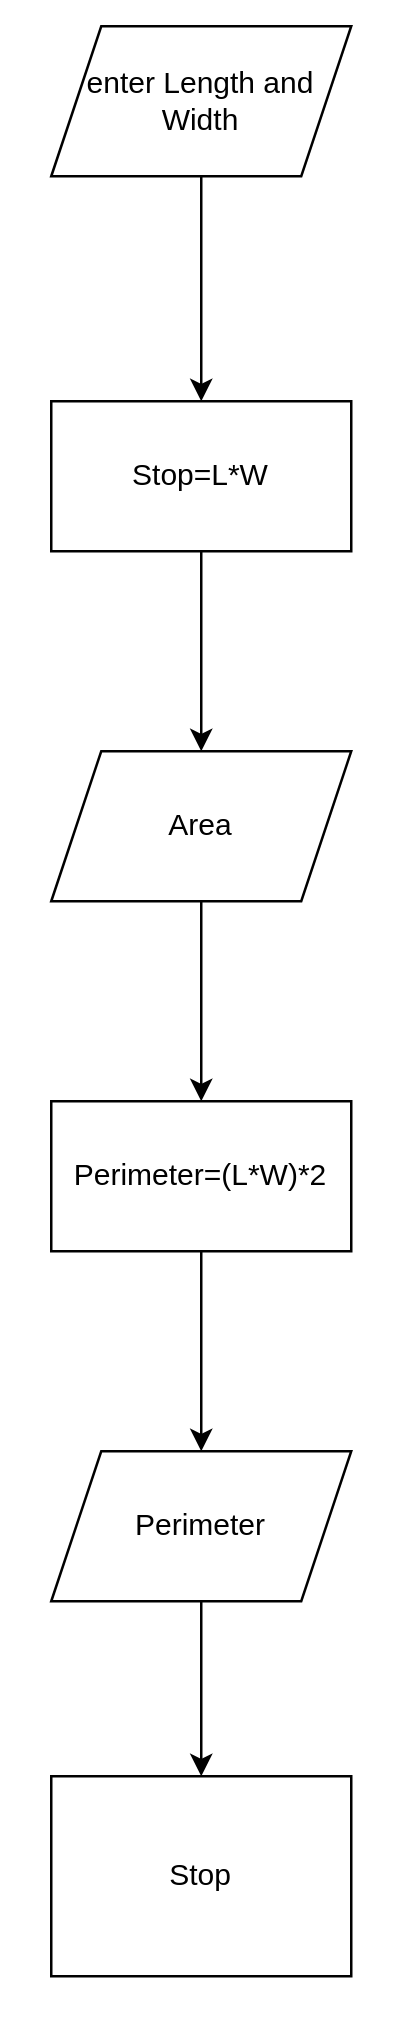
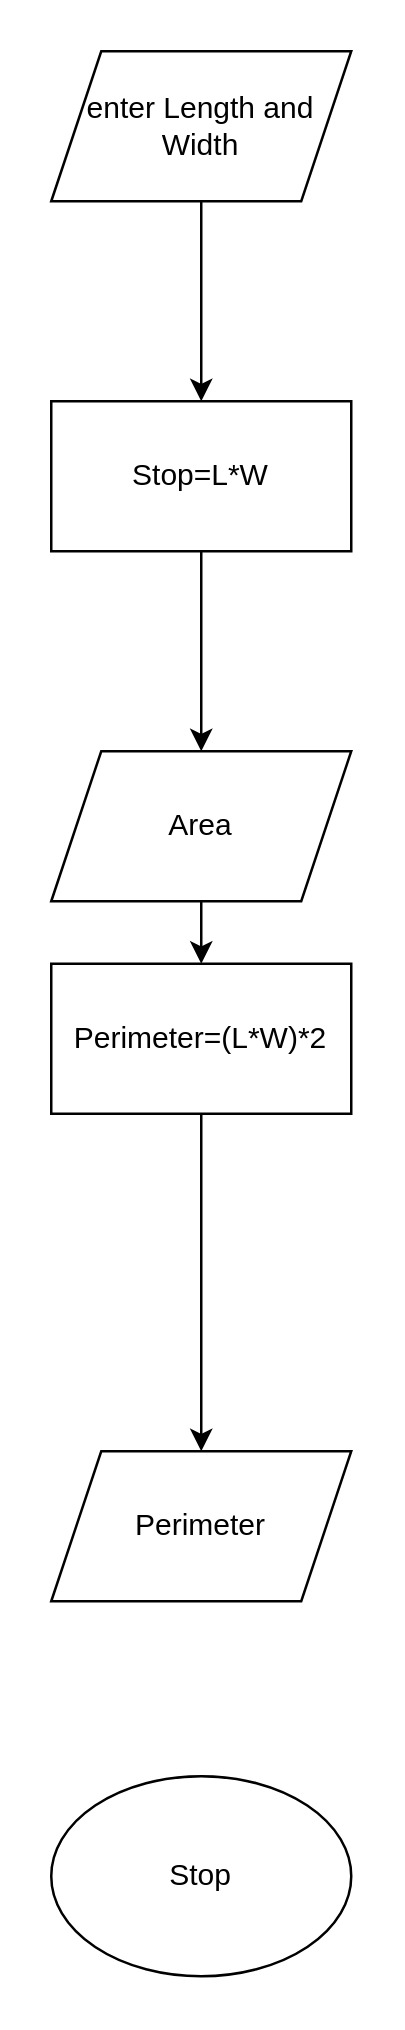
node "enter Length and Width": moved (201, 101) -> (201, 126)
node "Perimeter=(L*W)*2": moved (201, 1176) -> (201, 1039)
edge "Perimeter" -> "Stop": removed
node "Stop": shape rectangle -> ellipse
